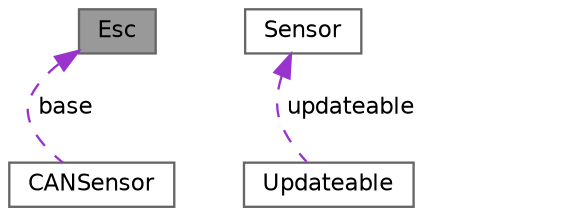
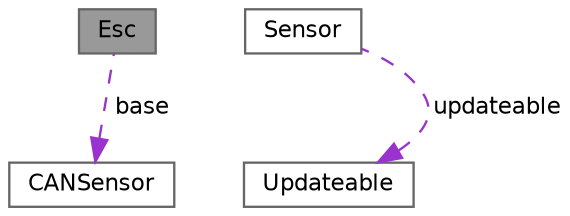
edge "CANSensor" -> "Esc": reversed
edge "Updateable" -> "Sensor": reversed
